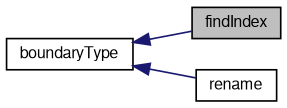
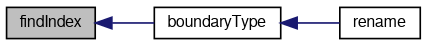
edge "findIndex" -> "boundaryType": reversed
